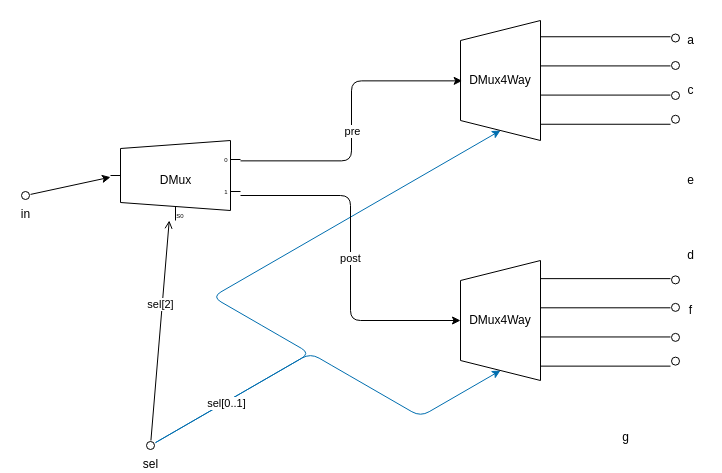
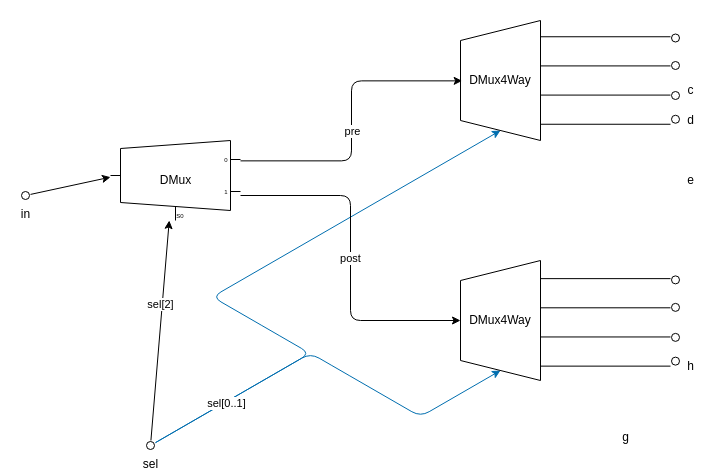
node "a": removed
edge "sel" -> "DMux": arrowhead open -> classic
node "d": moved (691, 256) -> (691, 121)
node "f": removed
node "h": added
